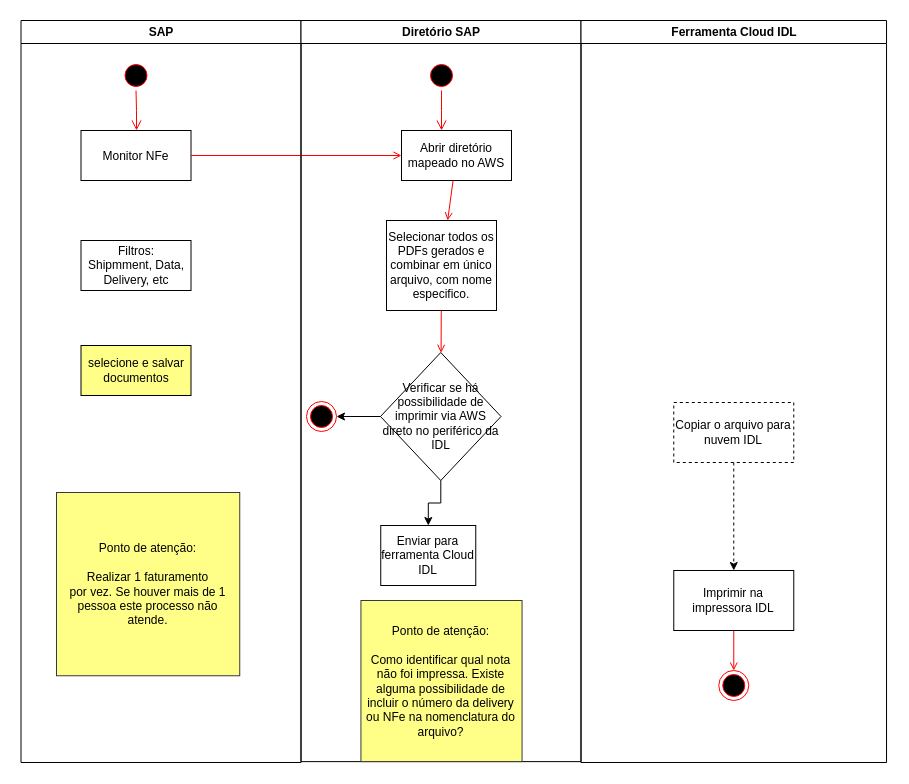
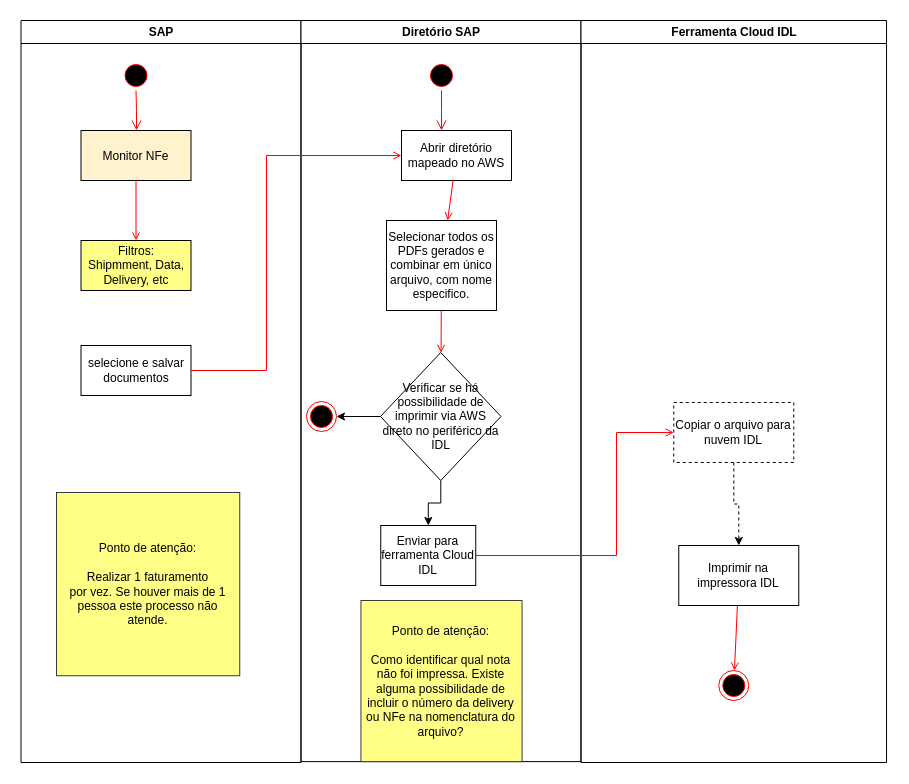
node "Monitor NFe": fillcolor #ffffff -> #fff2cc
edge "Monitor NFe" -> "Abrir diretório mapeado no AWS": now "Monitor NFe" -> "Filtros: Shipmment, Data, Delivery, etc"
node "Filtros: Shipmment, Data, Delivery, etc": fillcolor #ffffff -> #ffff88
edge "selecione e salvar documentos" -> "Abrir diretório mapeado no AWS": added
node "selecione e salvar documentos": fillcolor #ffff88 -> #ffffff
edge "Enviar para ferramenta Cloud IDL" -> "Copiar o arquivo para nuvem IDL": added
node "Imprimir na impressora IDL": moved (734, 601) -> (739, 576)
